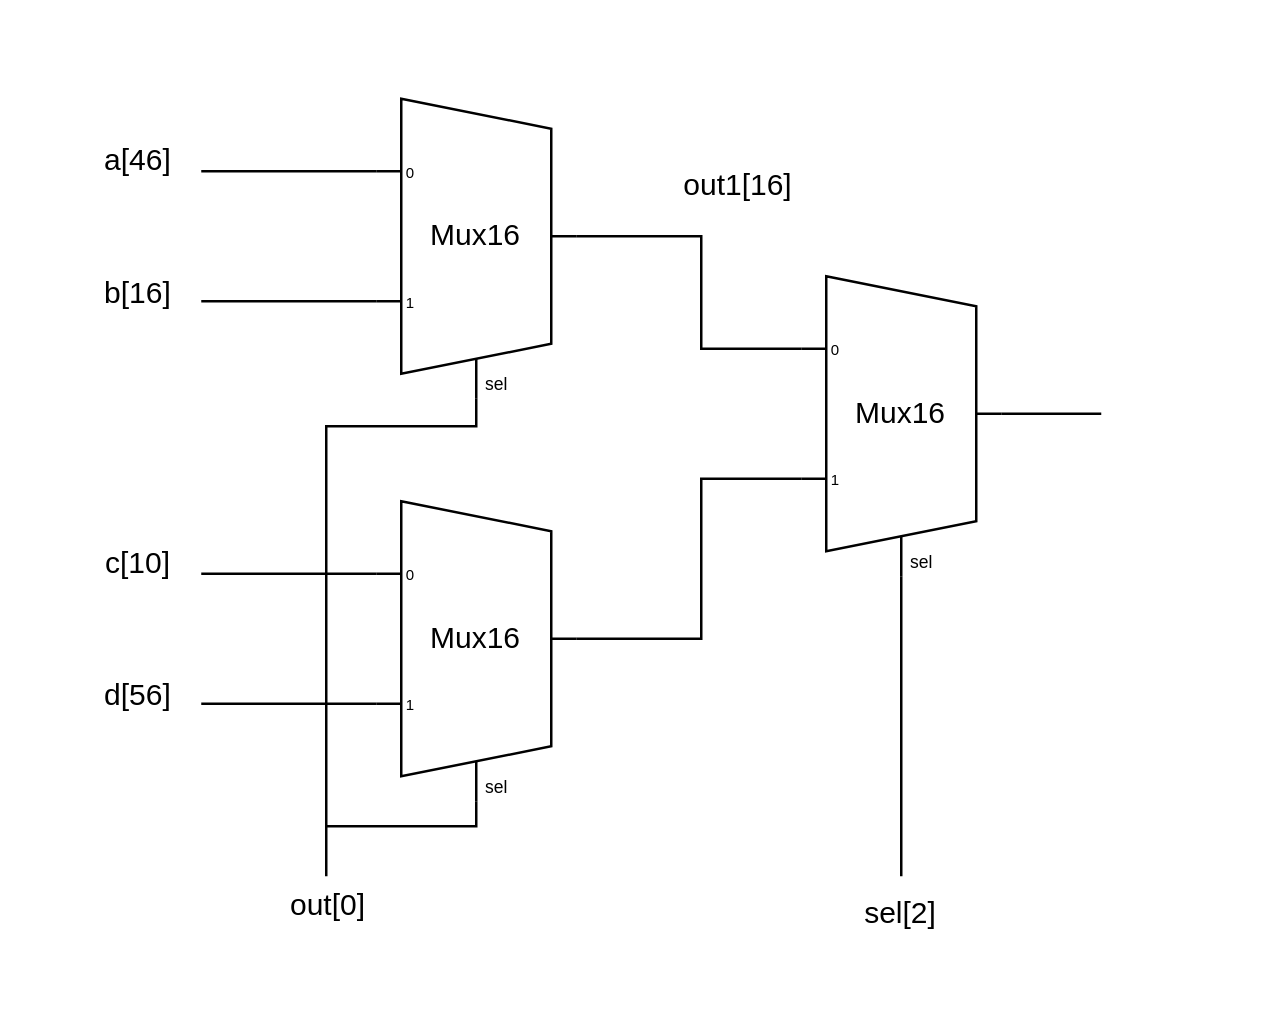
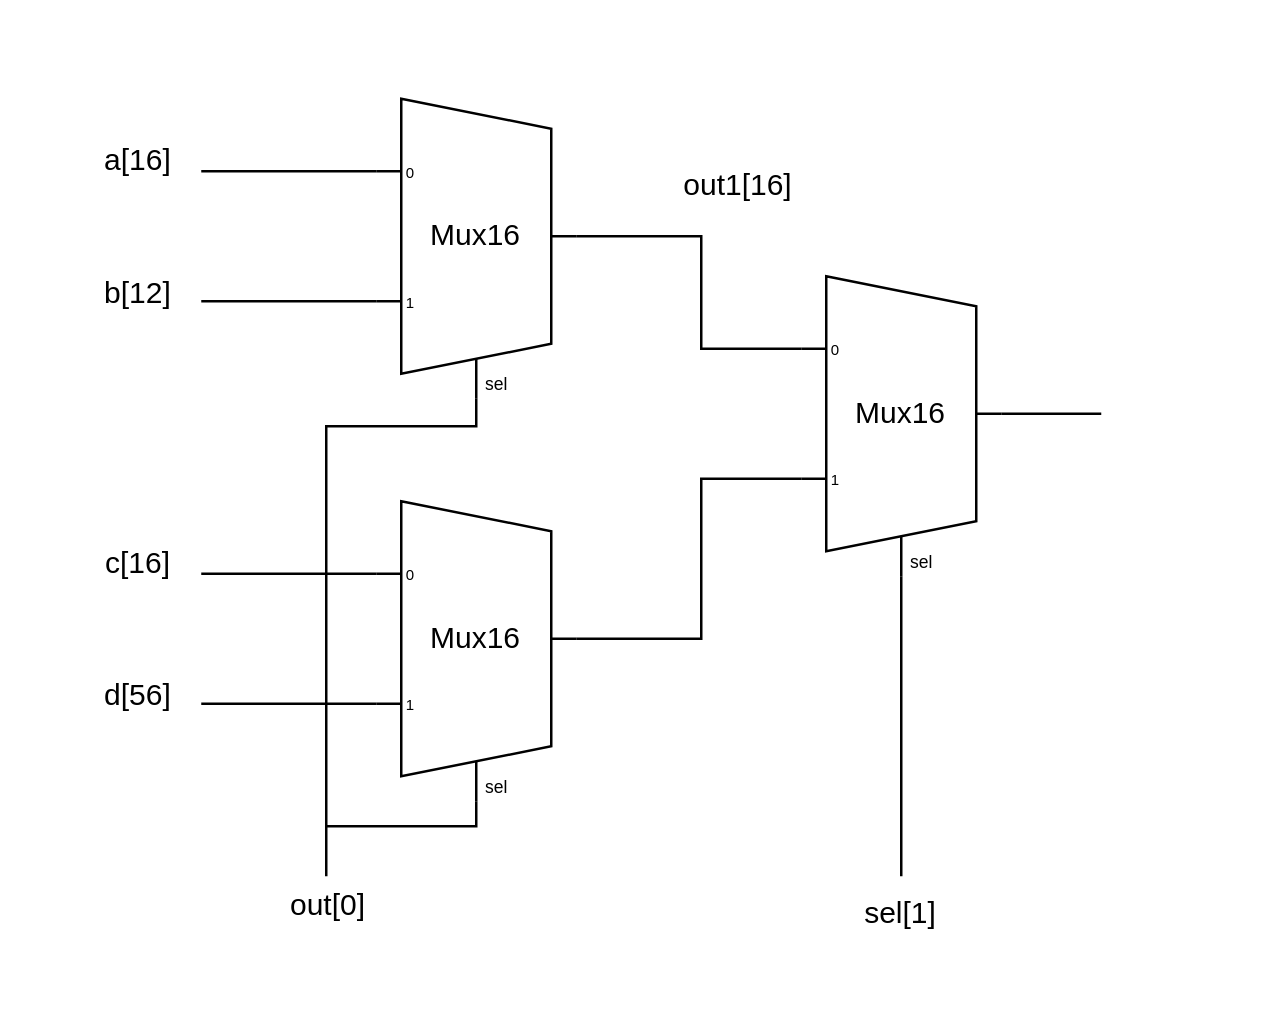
node "a[46]": label "a[46]" -> "a[16]"
node "b[16]": label "b[16]" -> "b[12]"
node "c[10]": label "c[10]" -> "c[16]"
node "sel[2]": label "sel[2]" -> "sel[1]"
